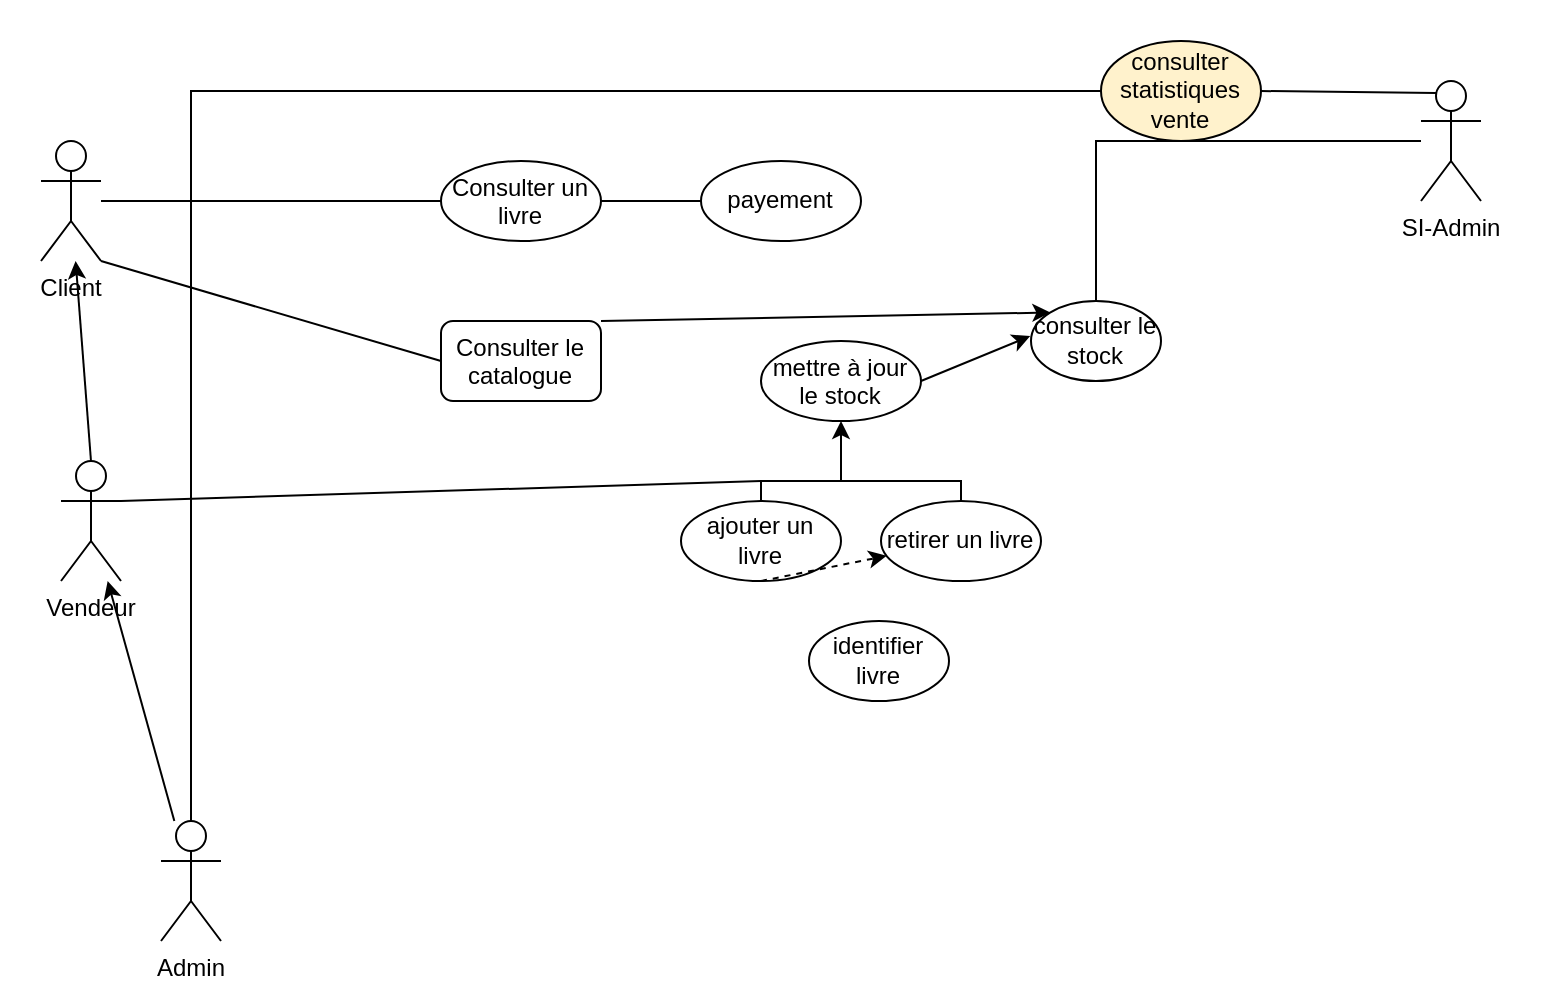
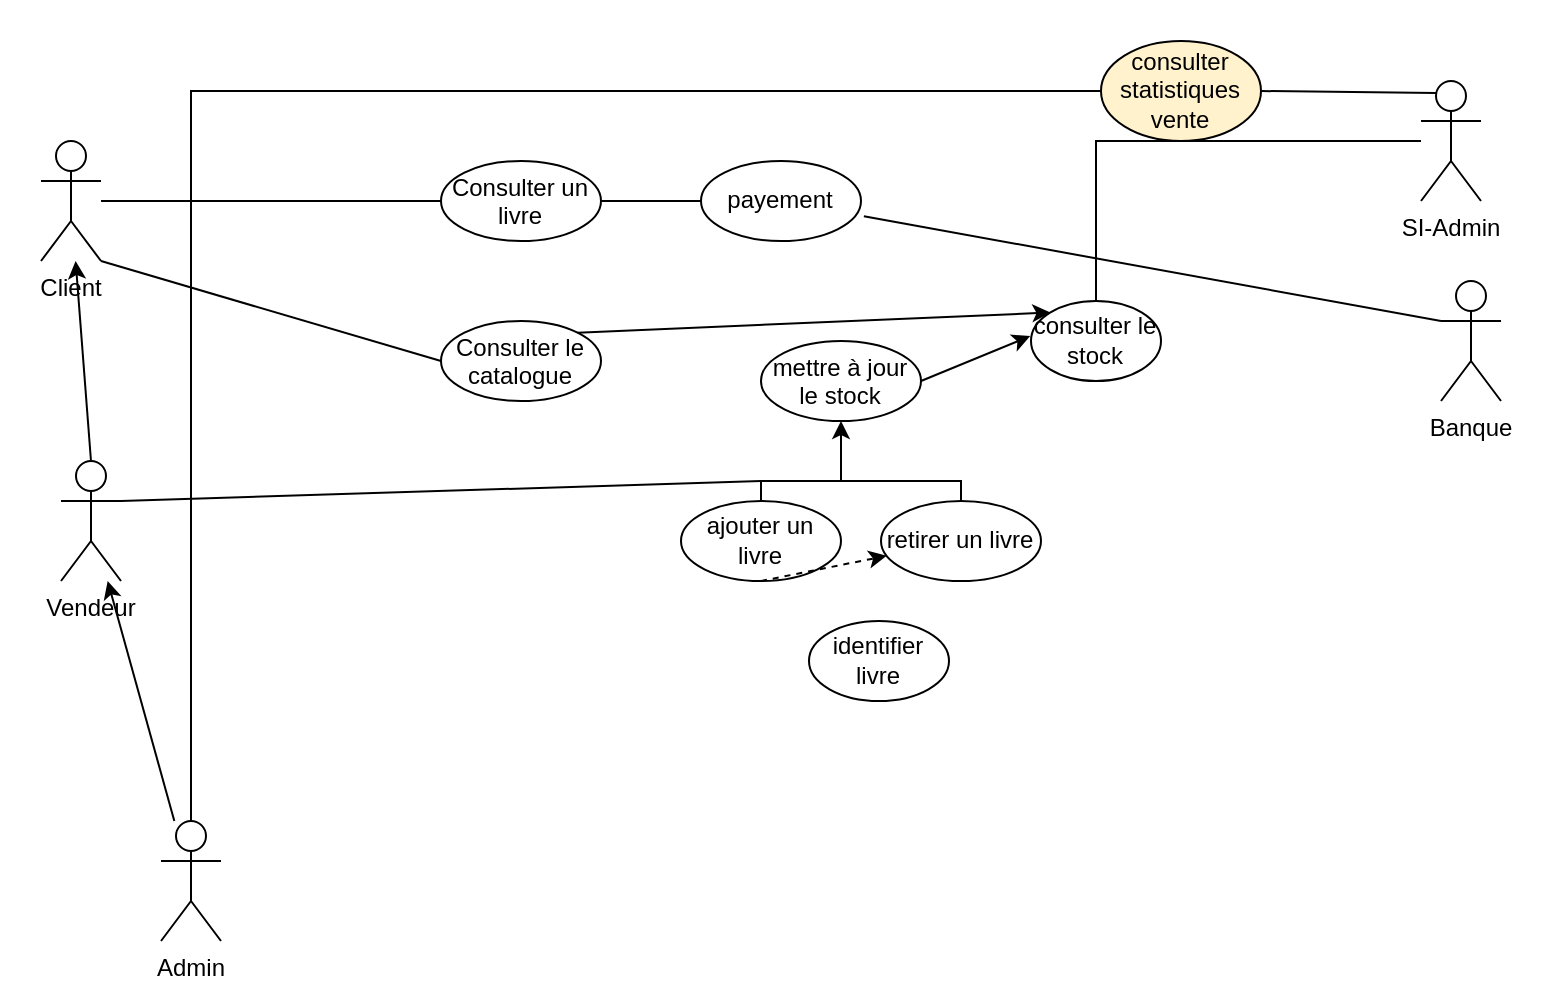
edge "payement" -- "Banque": added
node "Banque": added
node "Consulter le catalogue": shape rounded rectangle -> ellipse
